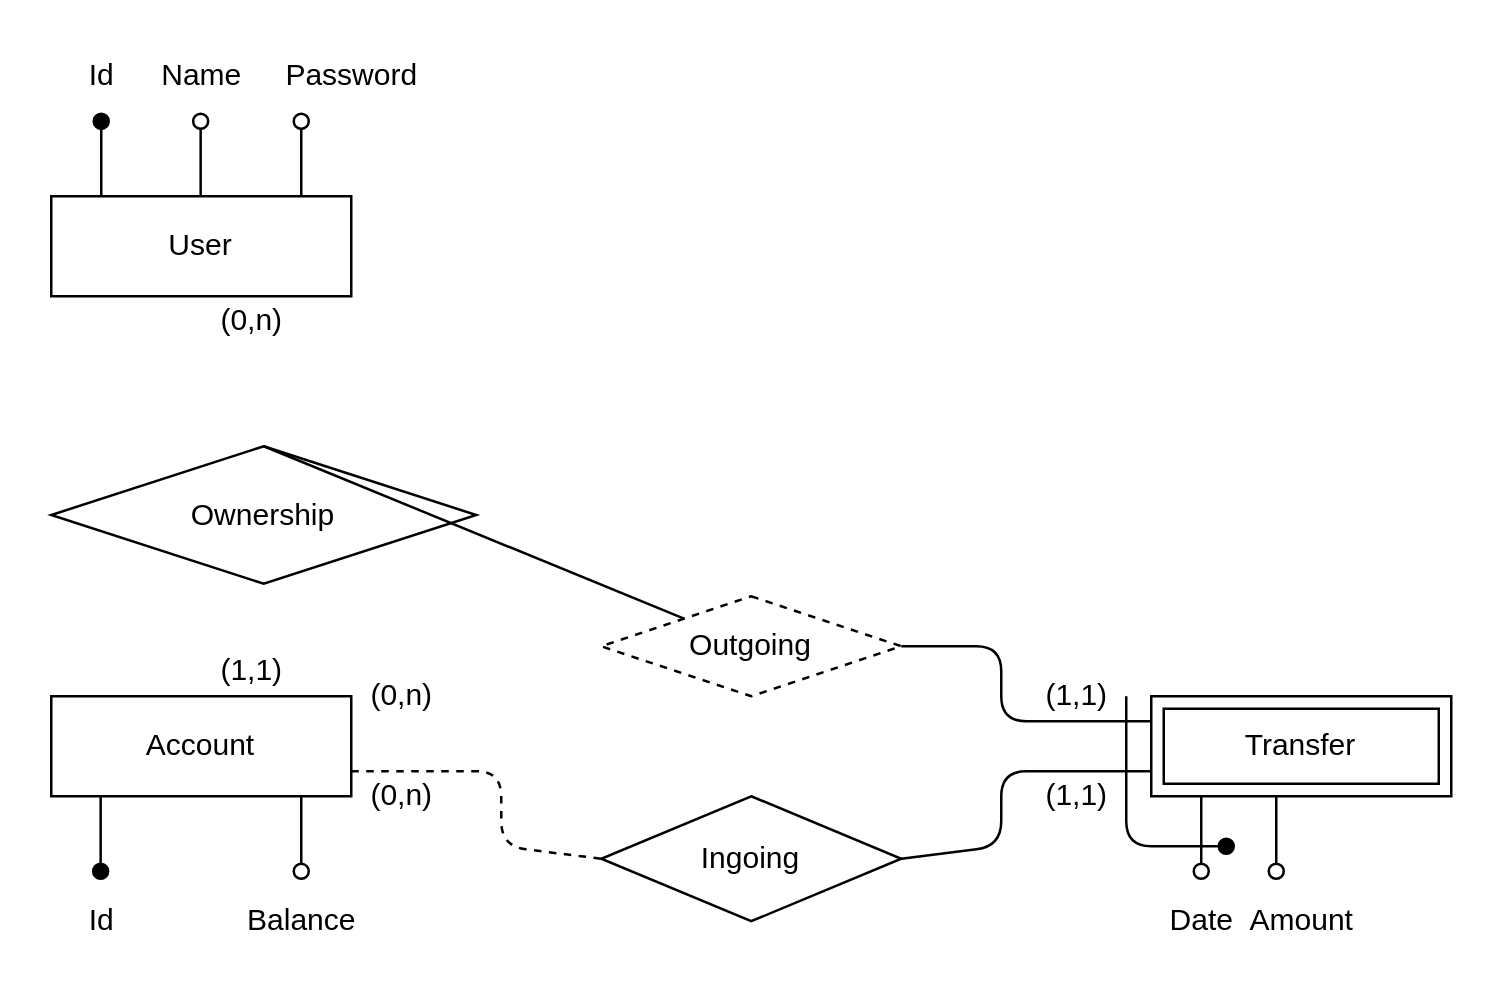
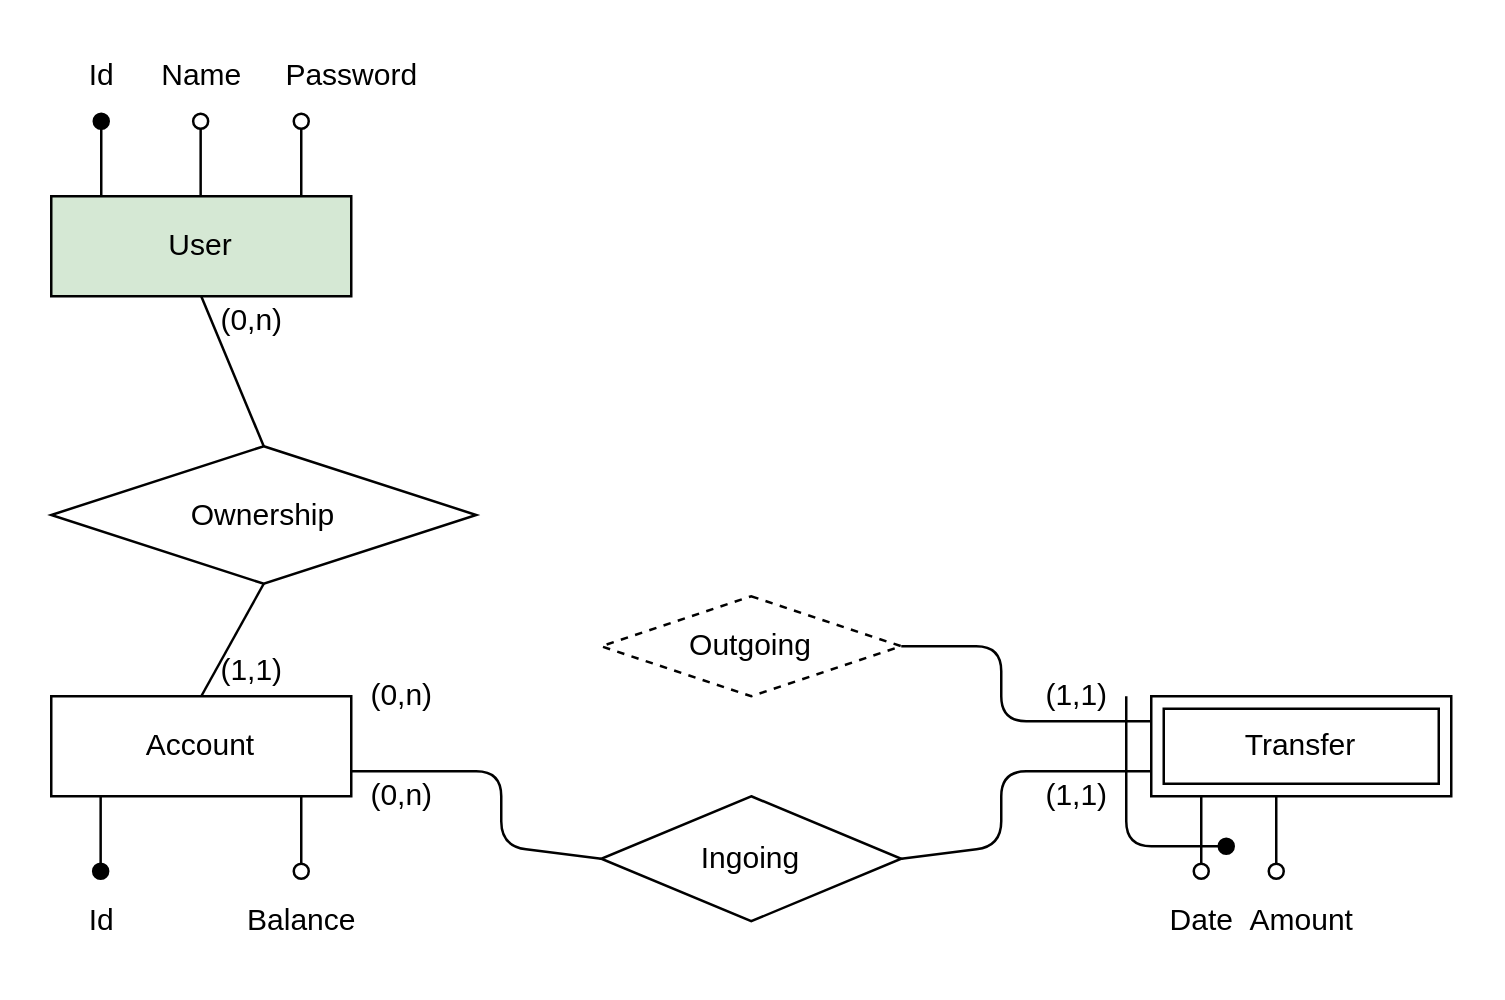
node "User": fillcolor #ffffff -> #d5e8d4
edge "Ownership" -- "Outgoing": now "Ownership" -- "User"
edge "Ownership" -- "Account": added
edge "Account" -- "Ingoing": style dashed -> solid
